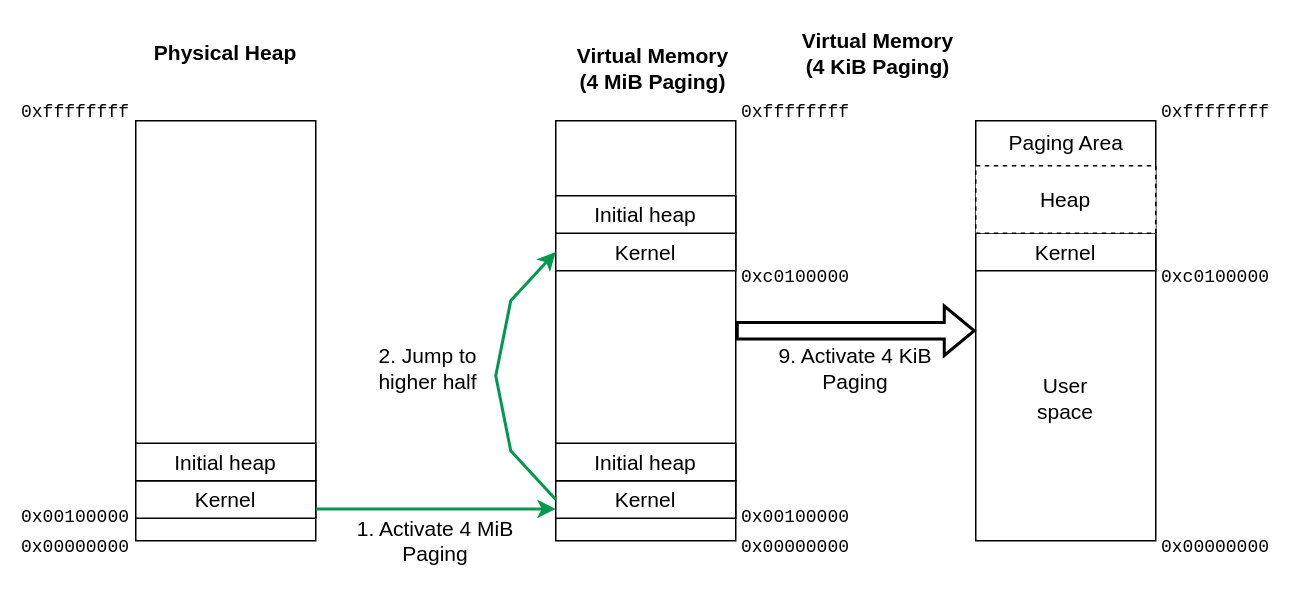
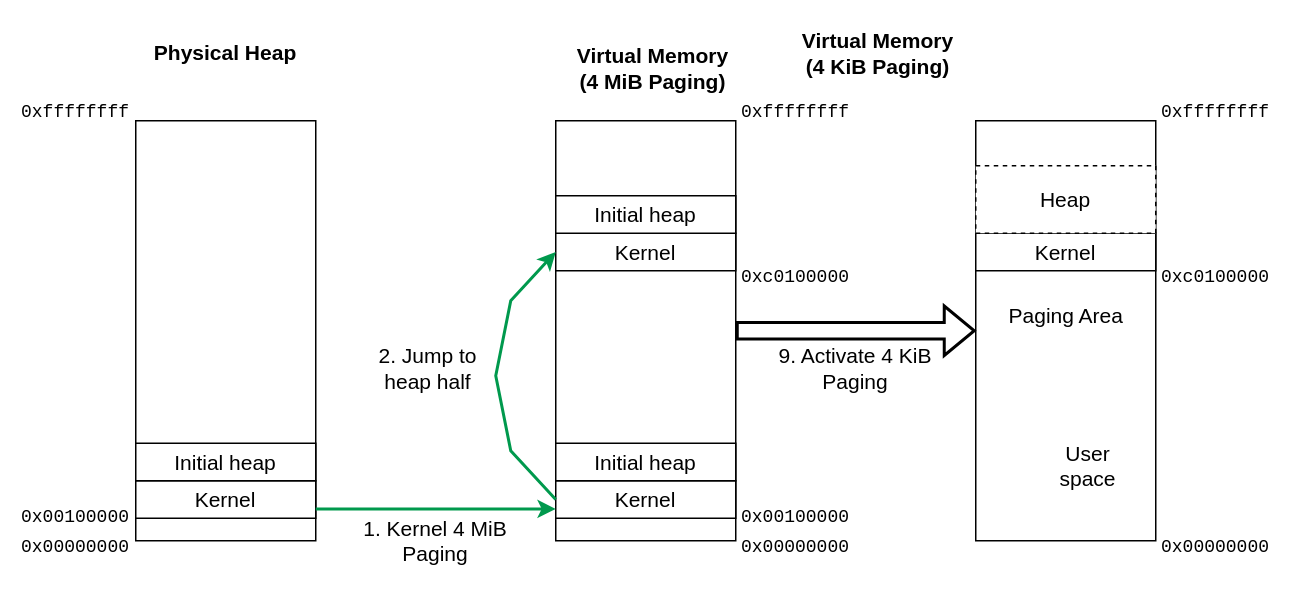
node "Paging Area": moved (1066, 143) -> (1066, 316)
node "2. Jump to higher half": label "2. Jump to higher half" -> "2. Jump to heap half"
node "User space": moved (1066, 398) -> (1088, 466)
node "1. Activate 4 MiB Paging": label "1. Activate 4 MiB Paging" -> "1. Kernel 4 MiB Paging"
